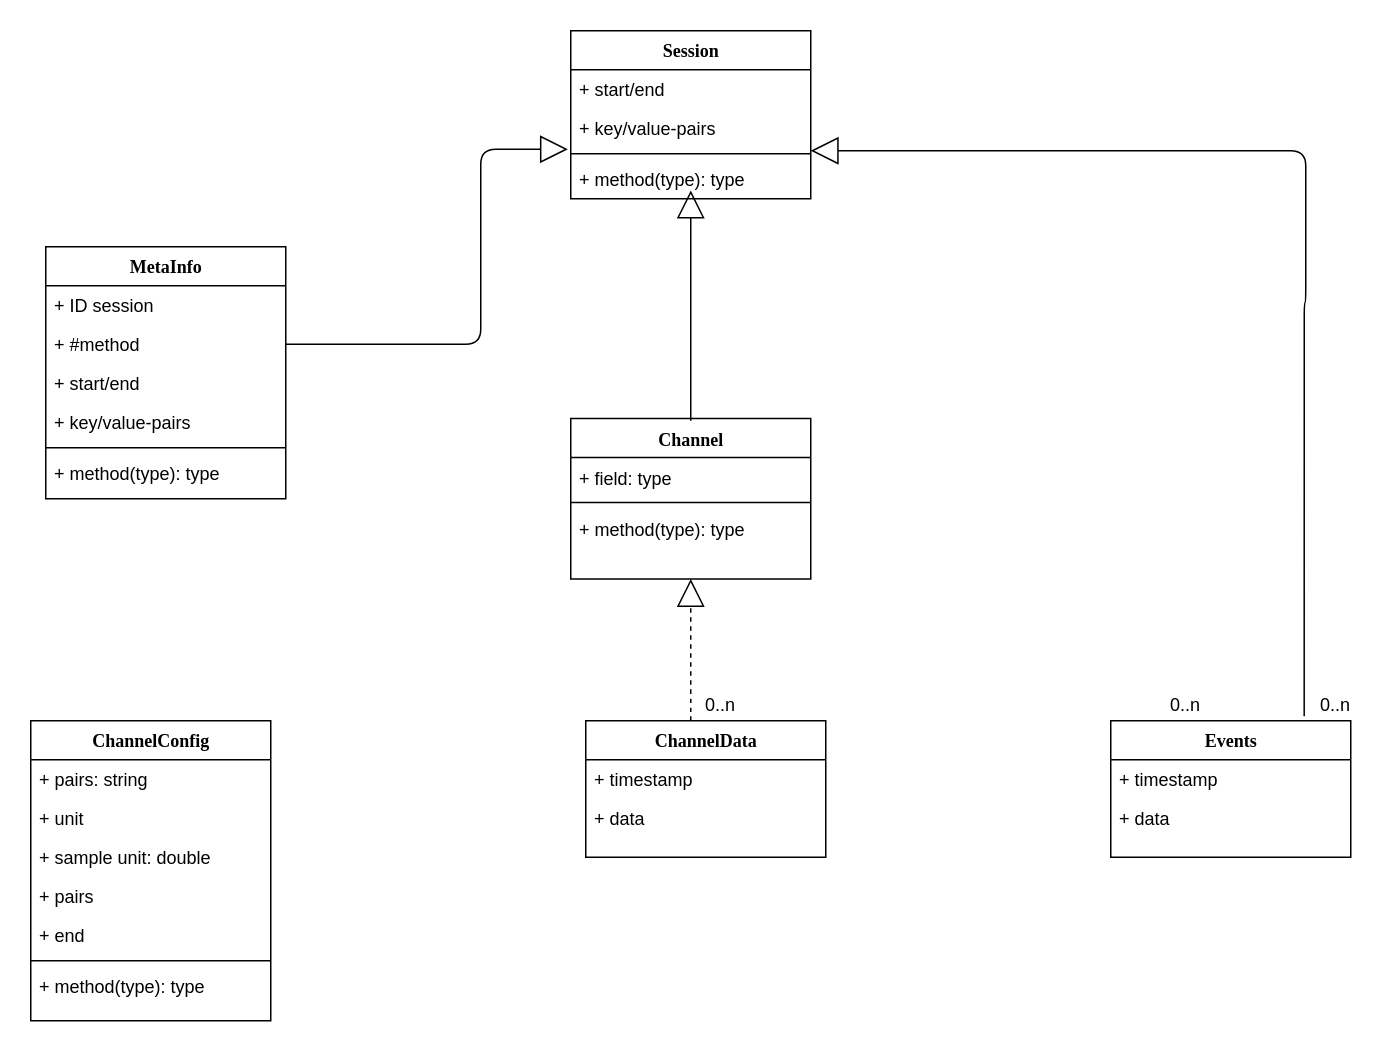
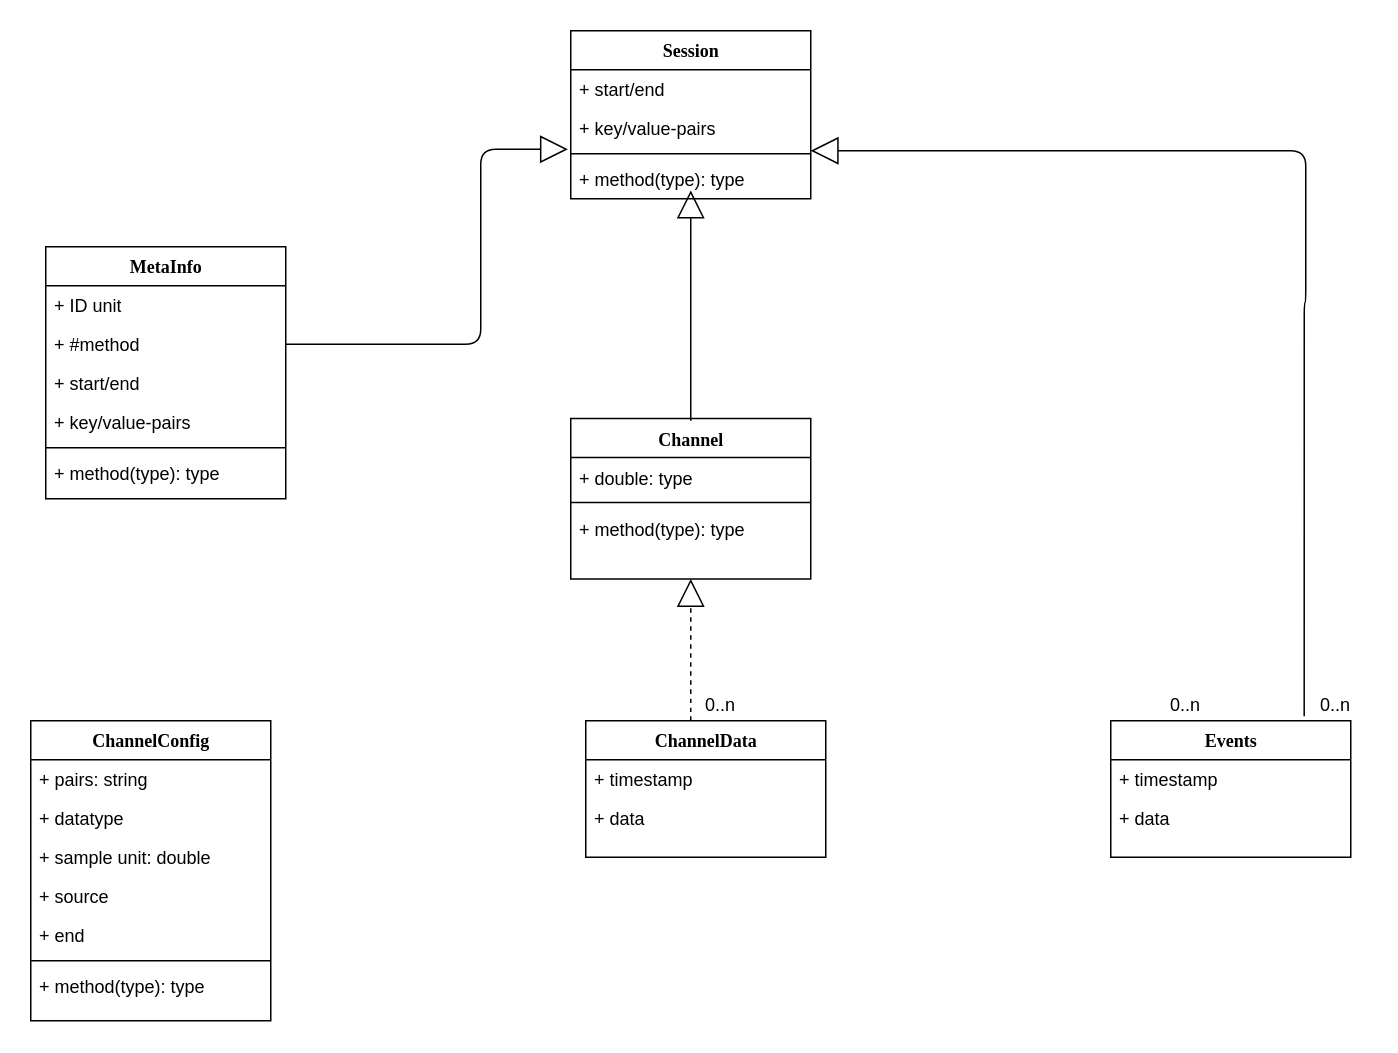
node "+ ID session": label "+ ID session" -> "+ ID unit"
node "+ field: type": label "+ field: type" -> "+ double: type"
node "+ unit": label "+ unit" -> "+ datatype"
node "+ pairs": label "+ pairs" -> "+ source"
